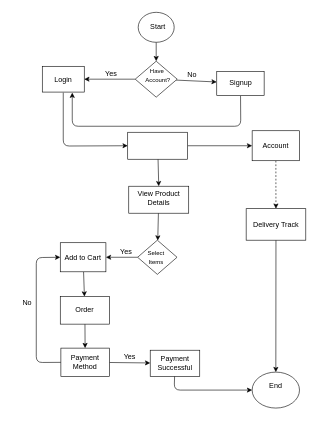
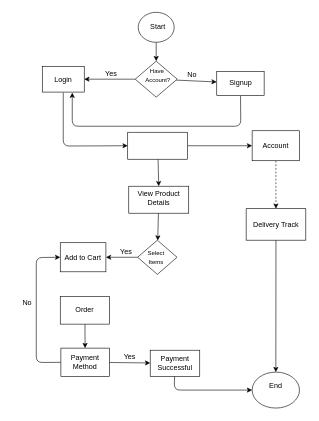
edge "Add to Cart" -> "Order": removed
